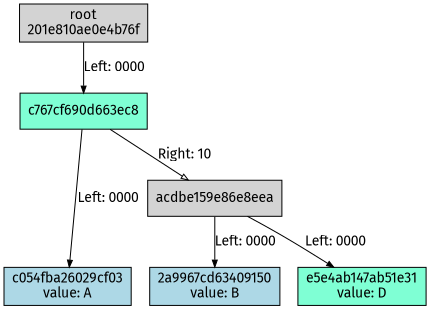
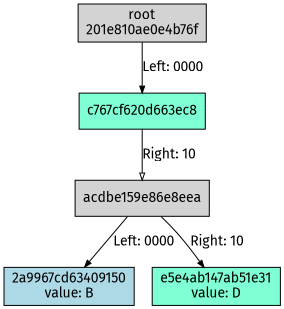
node "c767cf690d663ec8": label "c767cf690d663ec8" -> "c767cf620d663ec8"
edge "acdbe159e86e8eea" -> "e5e4ab147ab51e31 value: D": label "Left: 0000" -> "Right: 10"
node "c054fba26029cf03 value: A": removed
